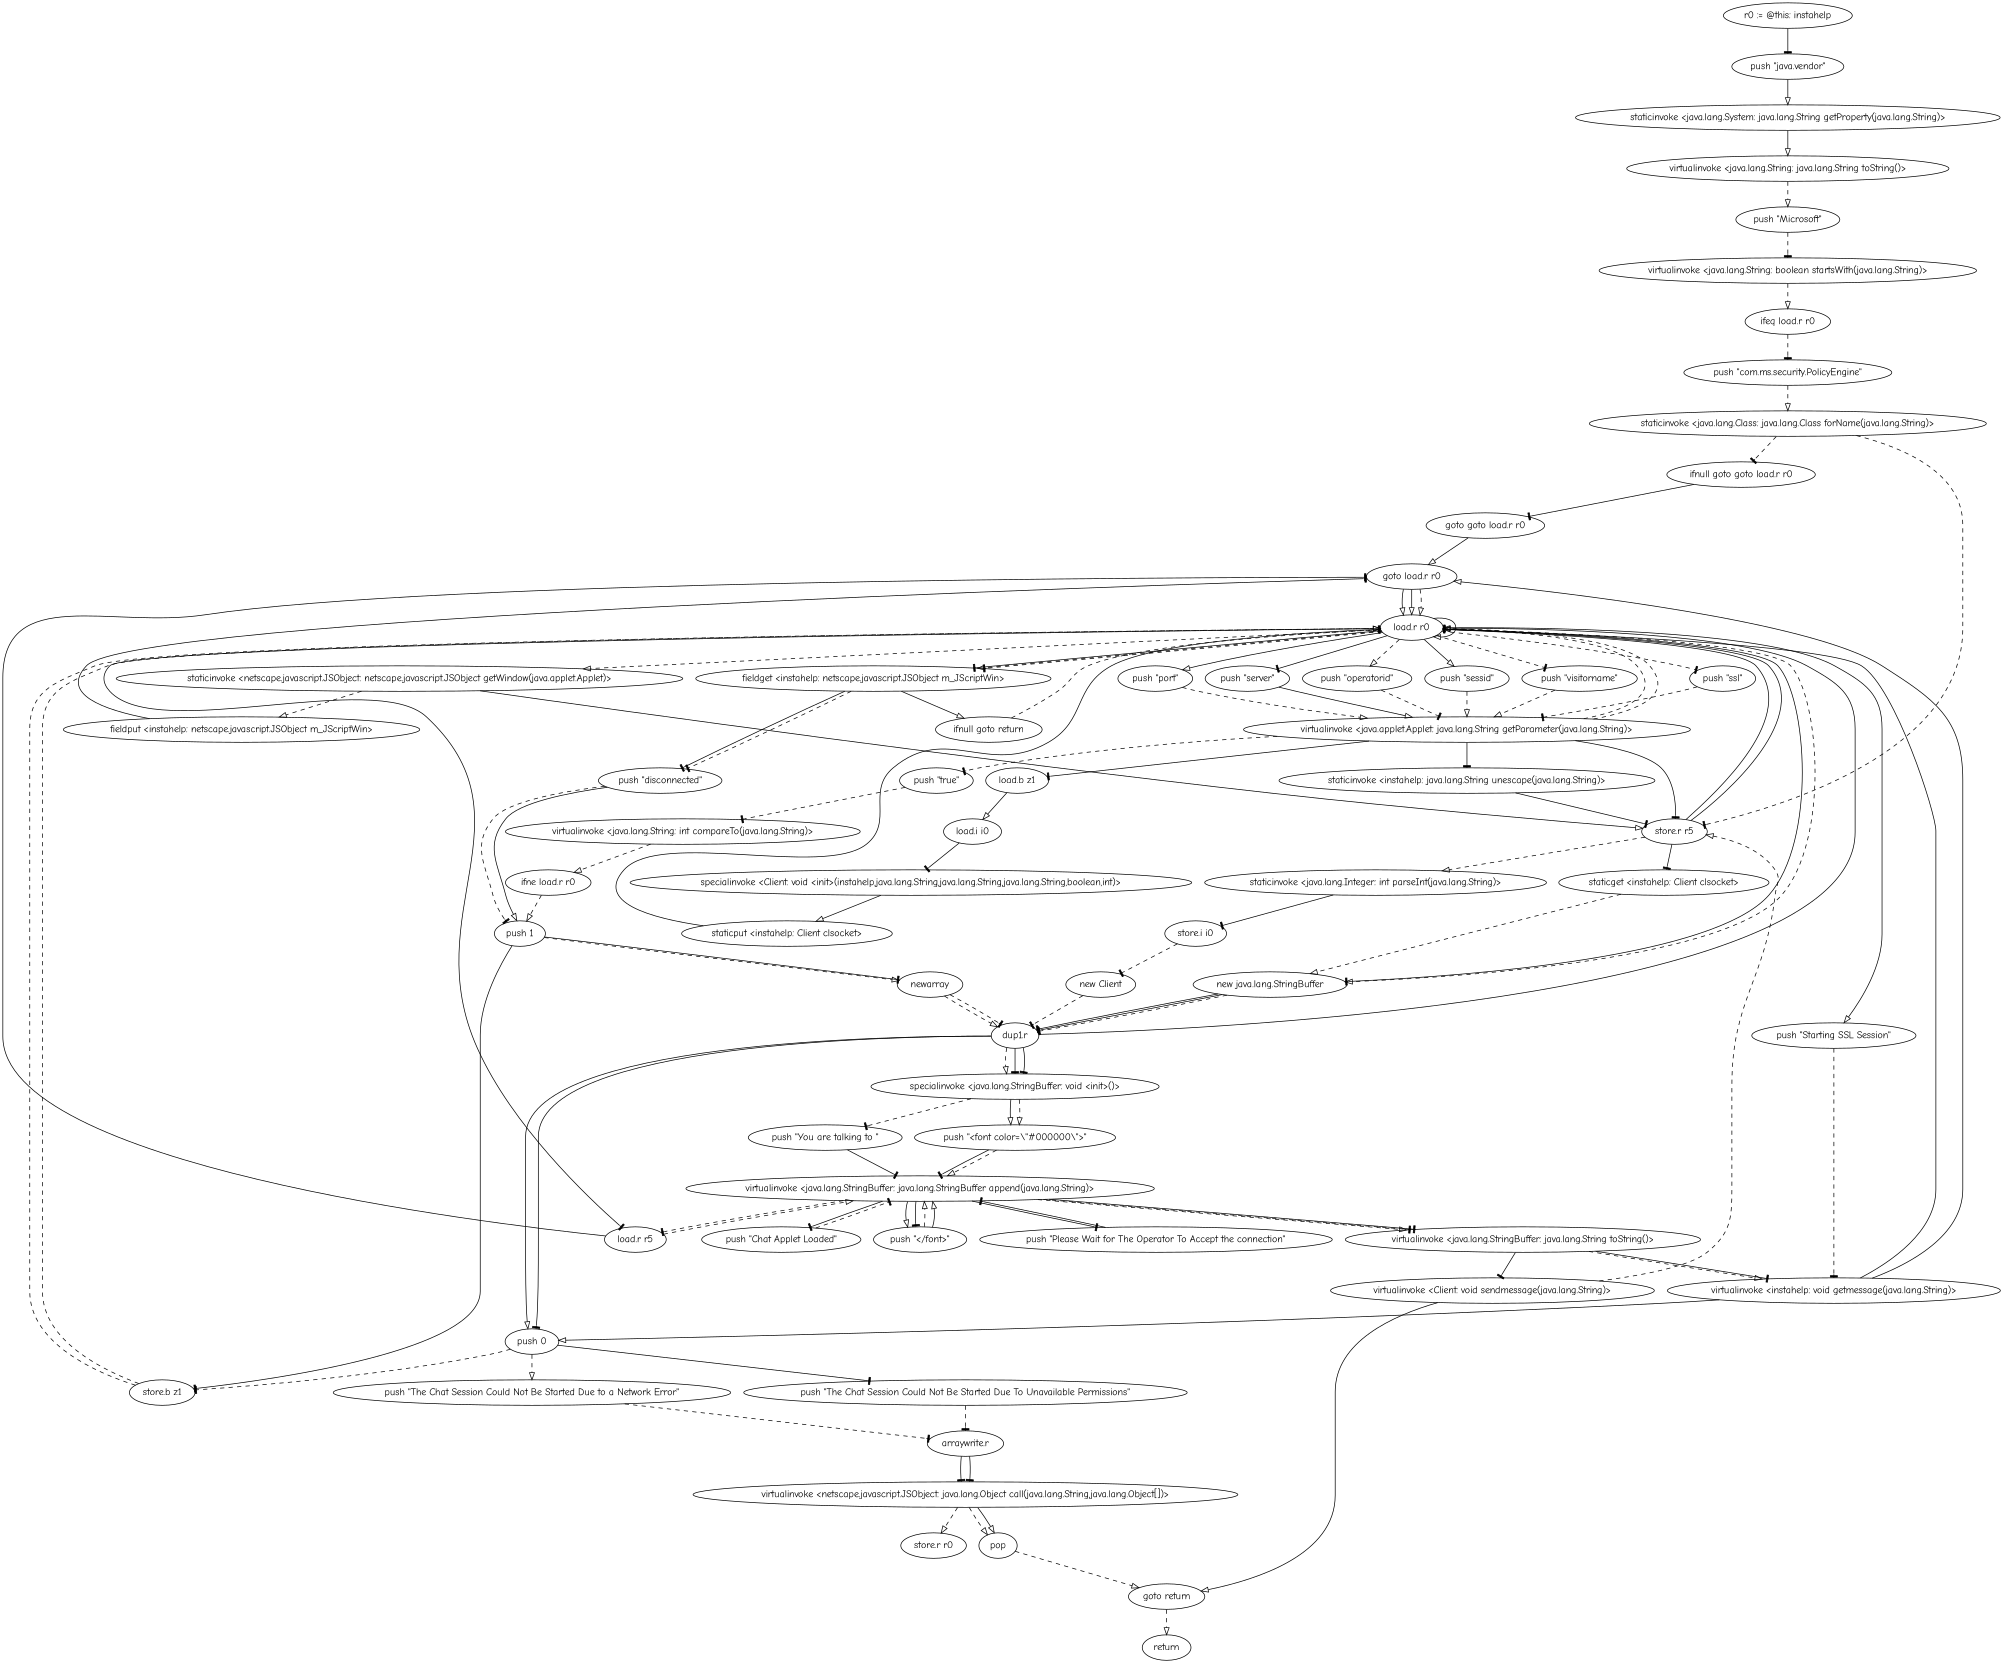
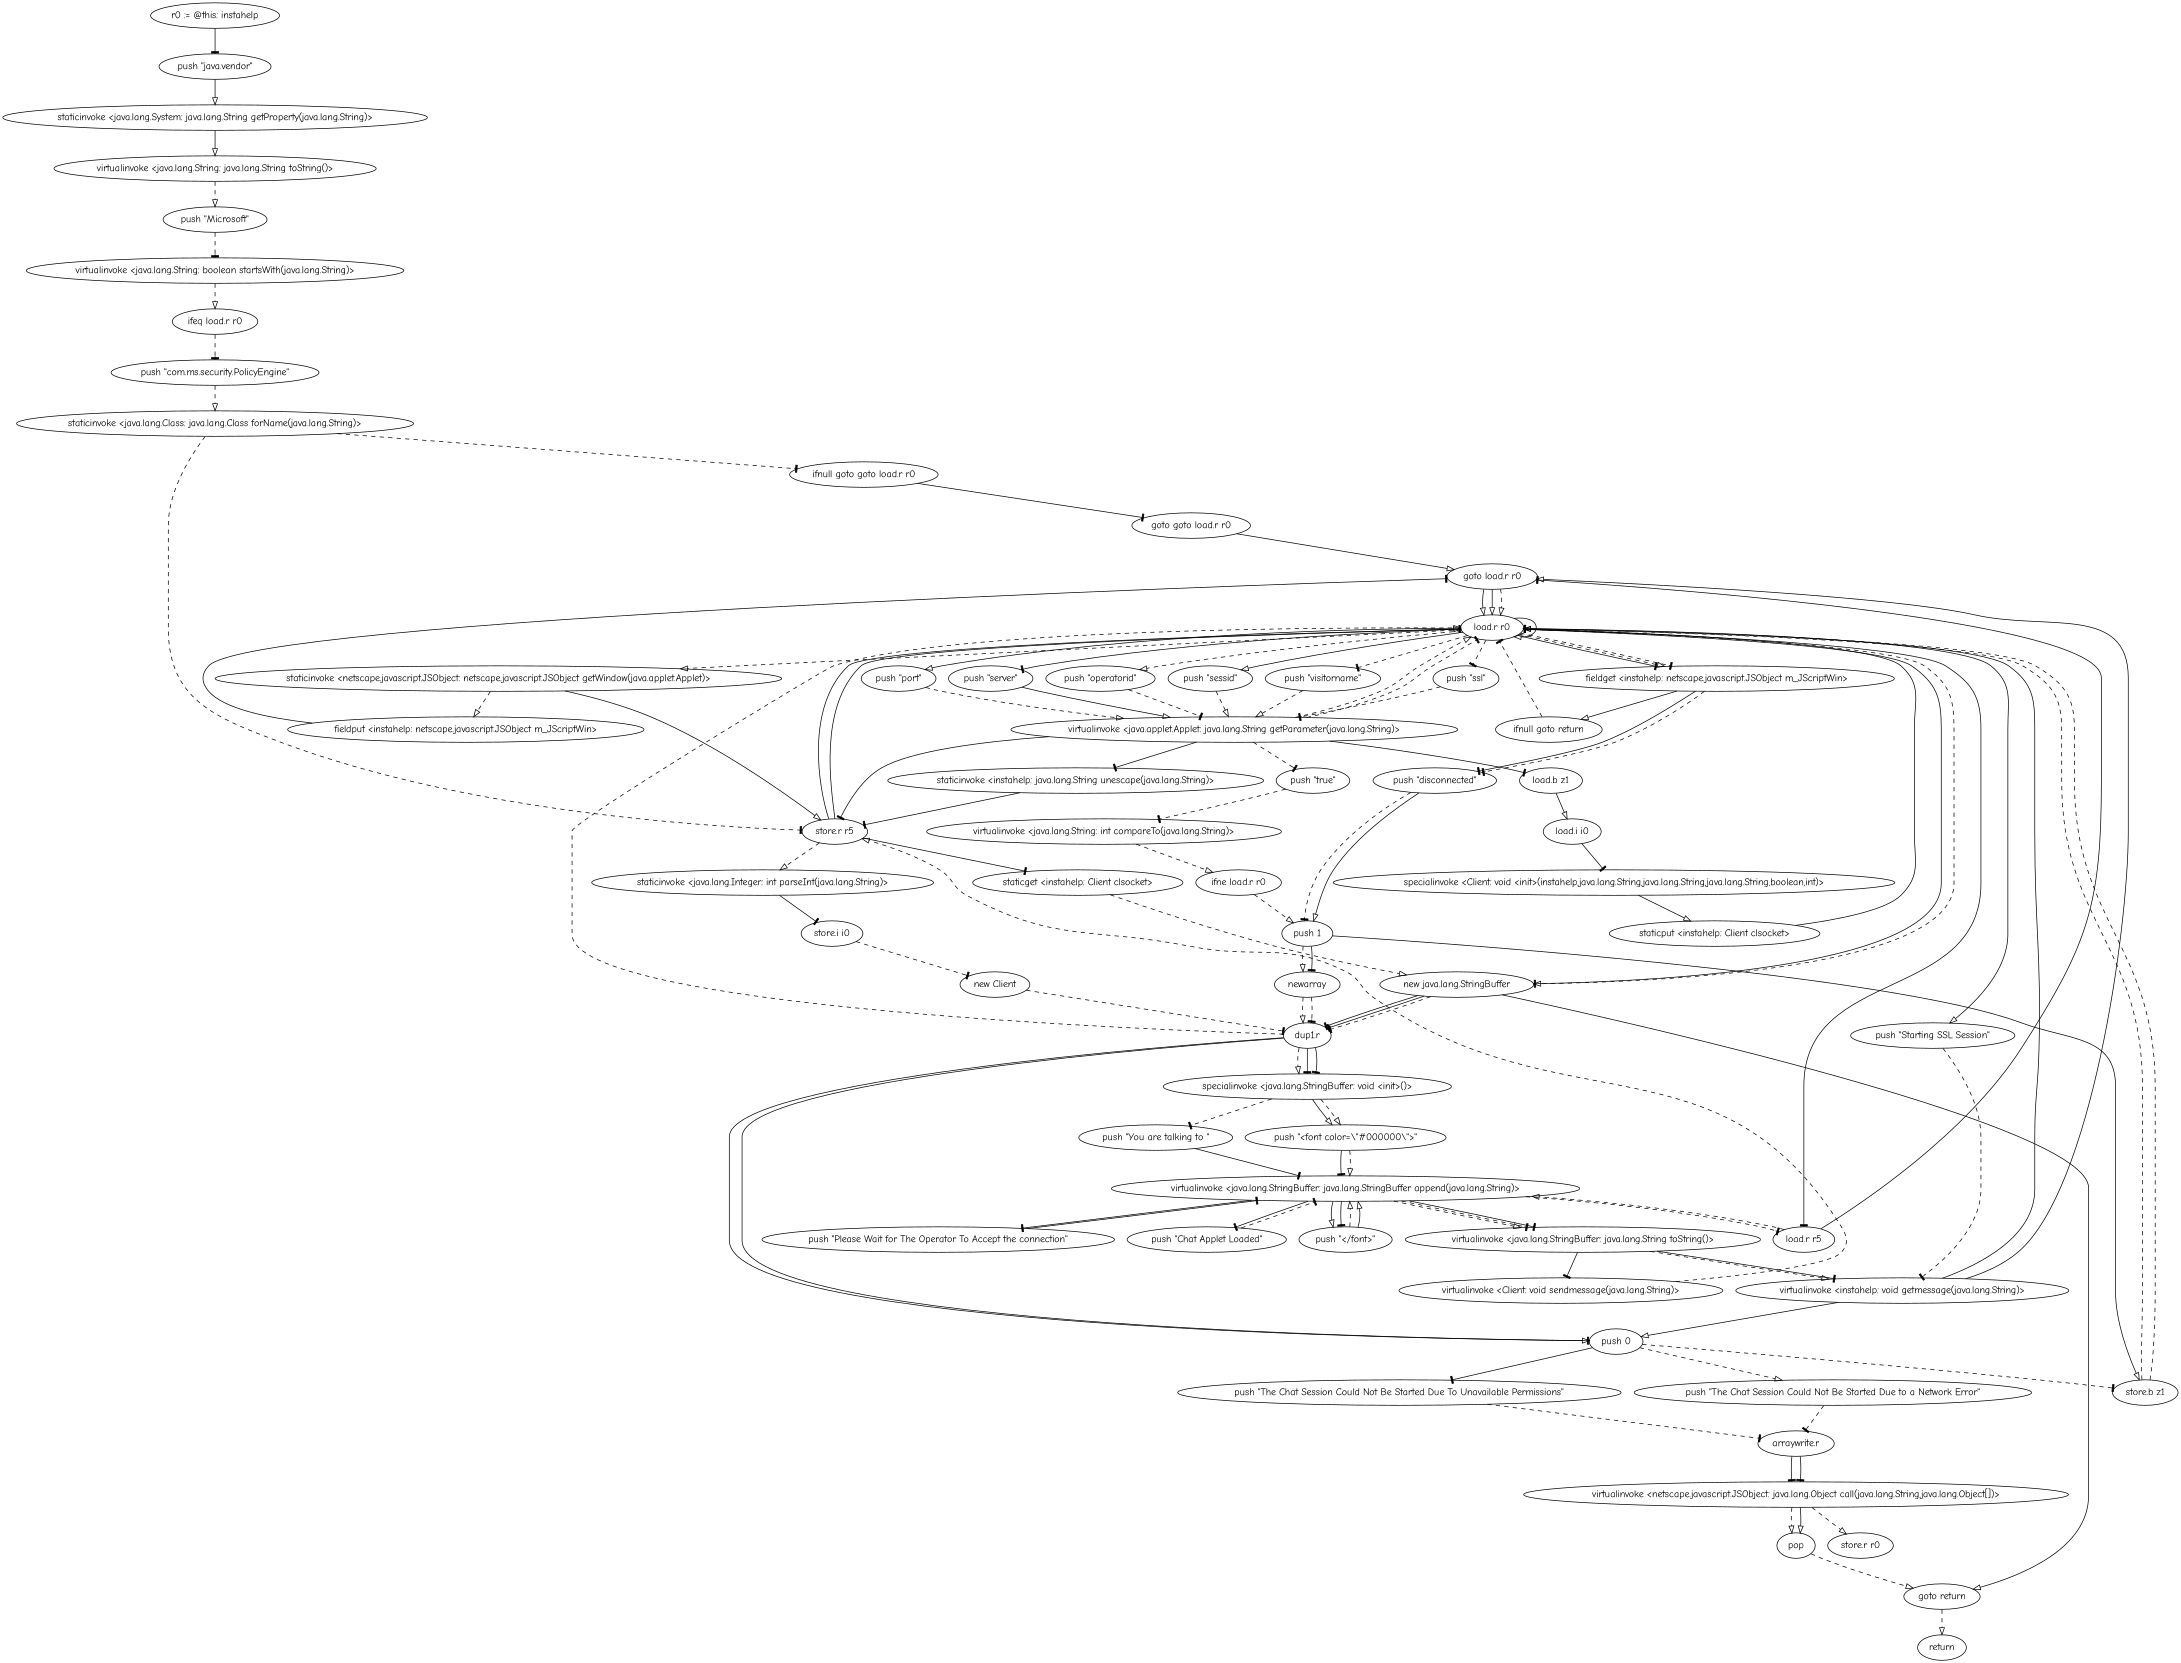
edge "dup1.r" -> "load.r r0": style solid -> dashed
edge "push 1" -> "store.b z1": arrowhead tee -> onormal
edge "virtualinvoke <Client: void sendmessage(java.lang.String)>" -> "goto return": now "new java.lang.StringBuffer" -> "goto return"
